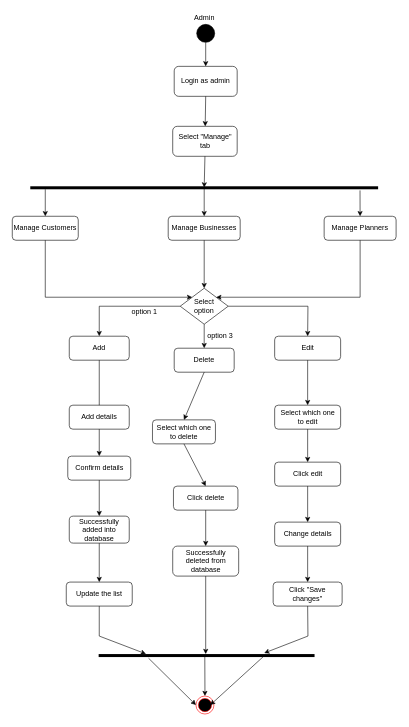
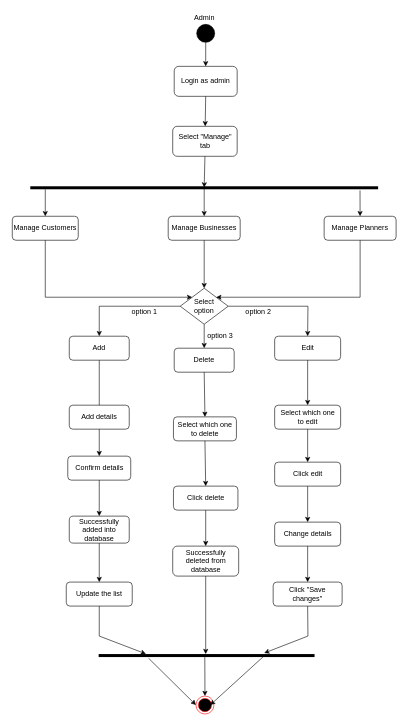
node "option 2": added
node "Select which one to delete": moved (184, 432) -> (205, 429)
